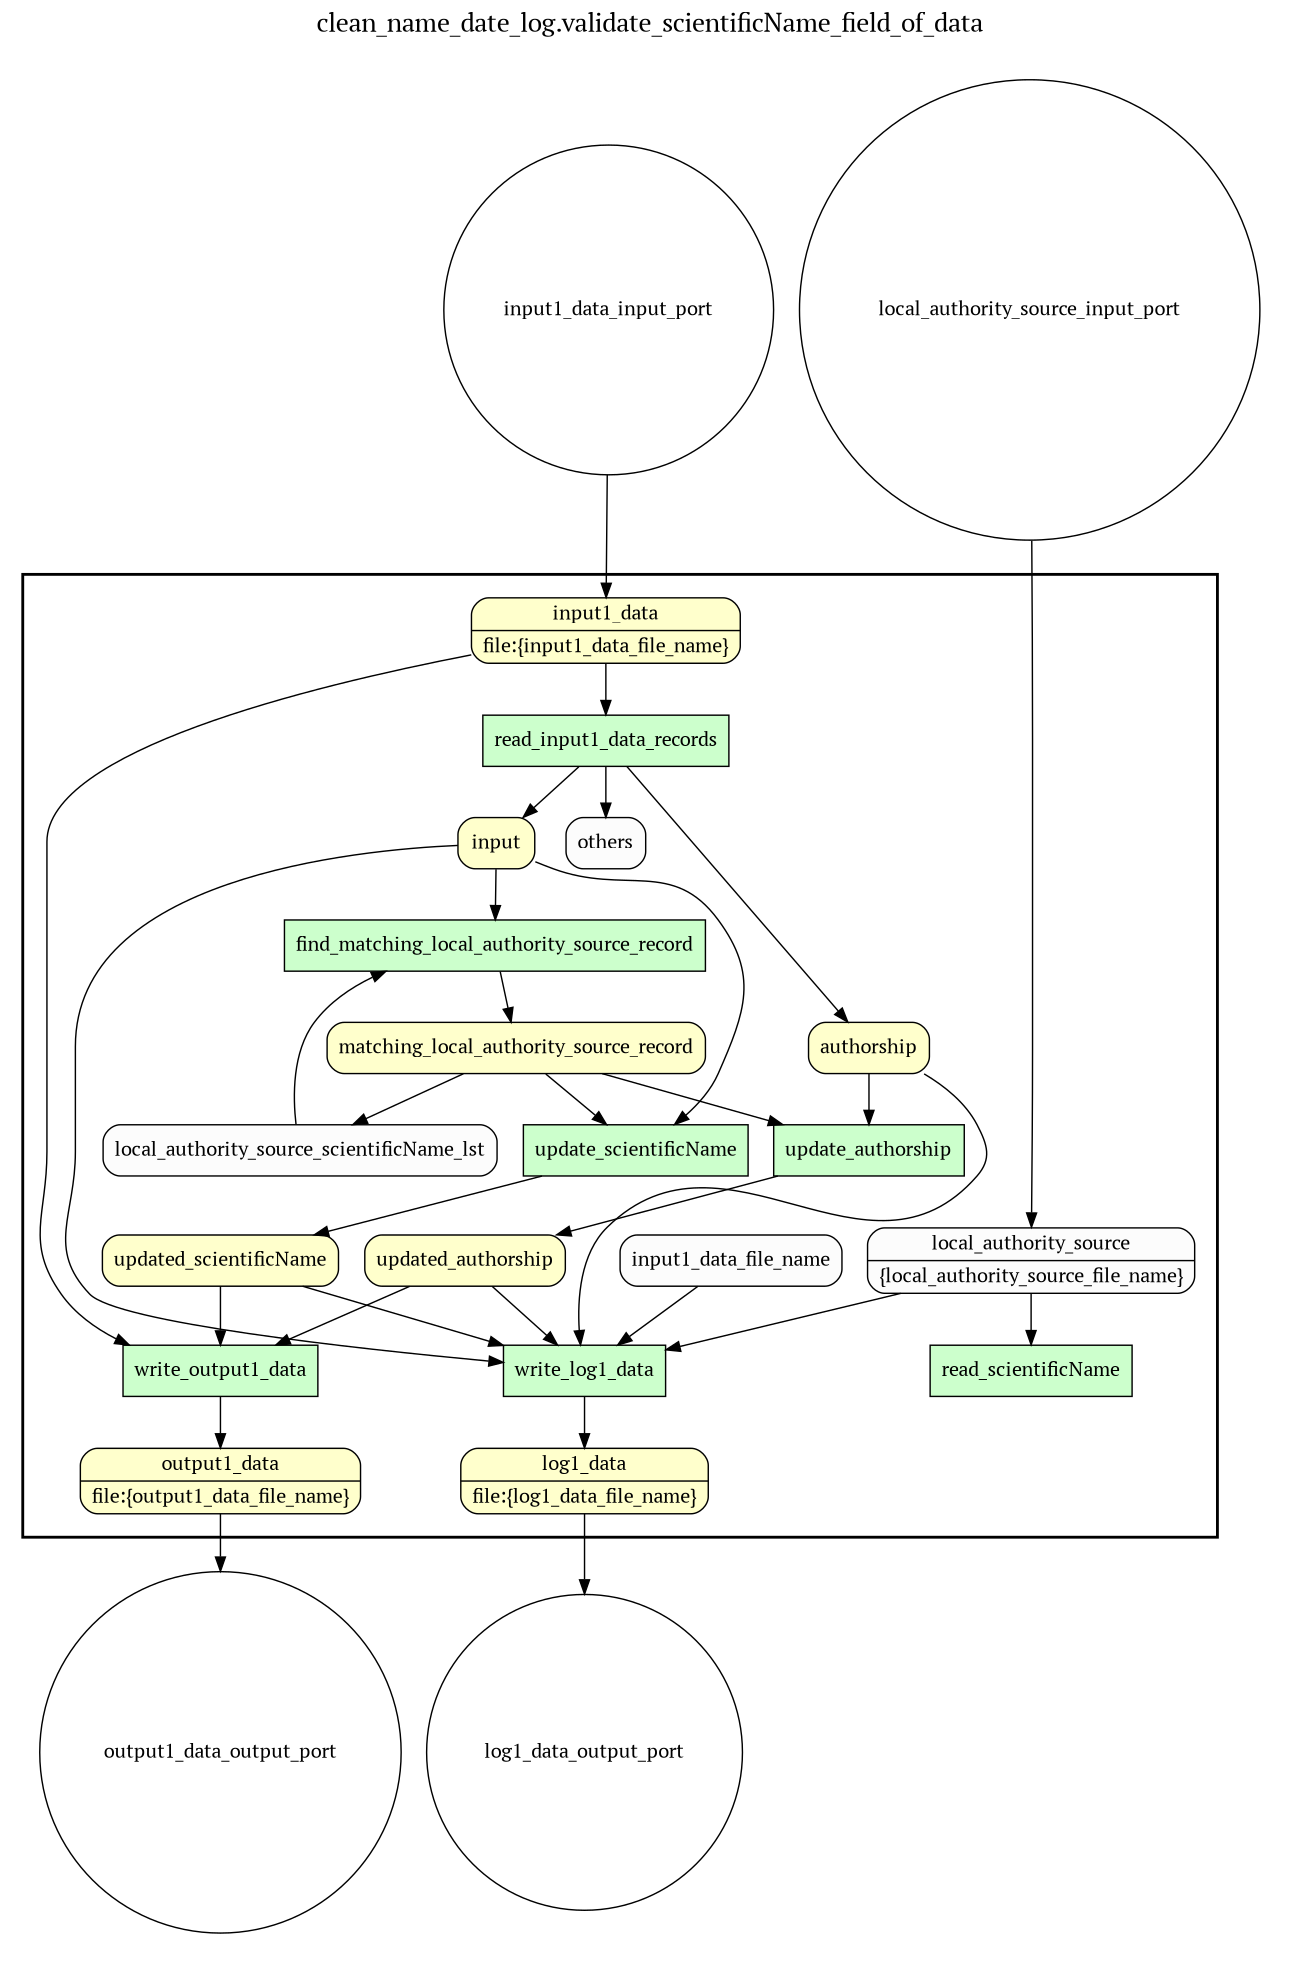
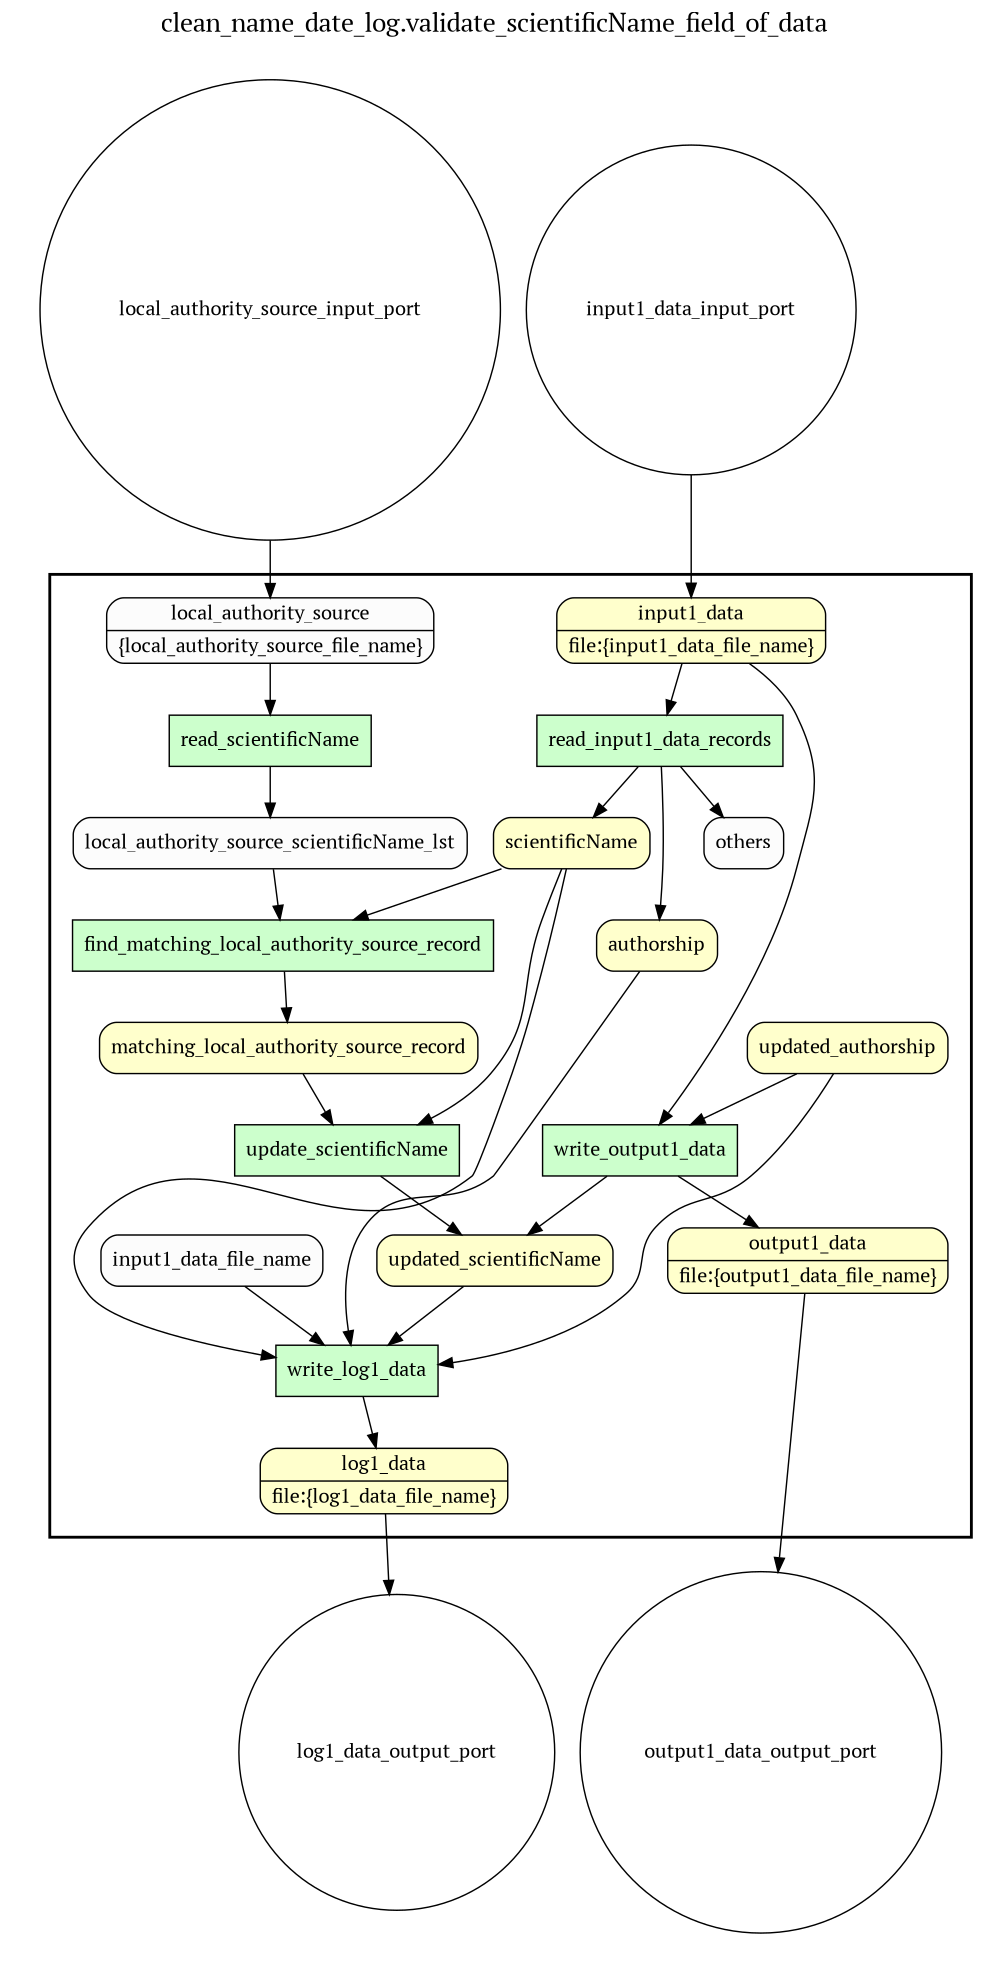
node "input": label "input" -> "scientificName"
edge "matching_local_authority_source_record" -> "local_authority_source_scientificName_lst": now "read_scientificName" -> "local_authority_source_scientificName_lst"
node "update_authorship": removed
edge "updated_scientificName" -> "write_output1_data": reversed
edge "local_authority_source" -> "write_log1_data": removed
